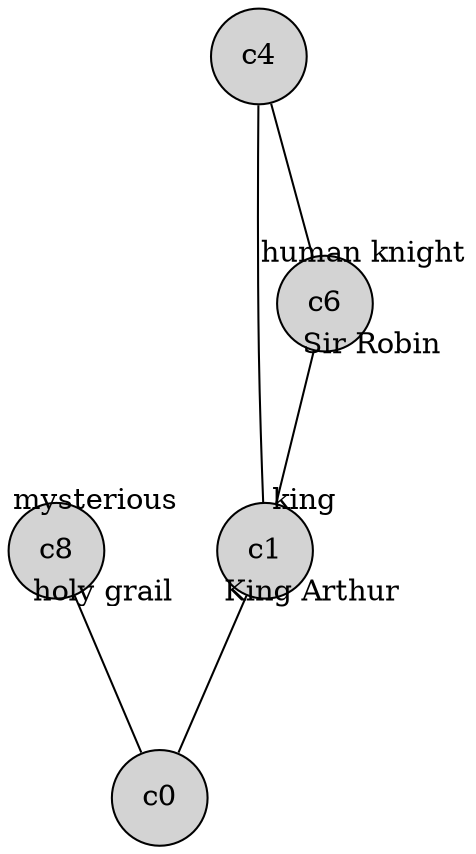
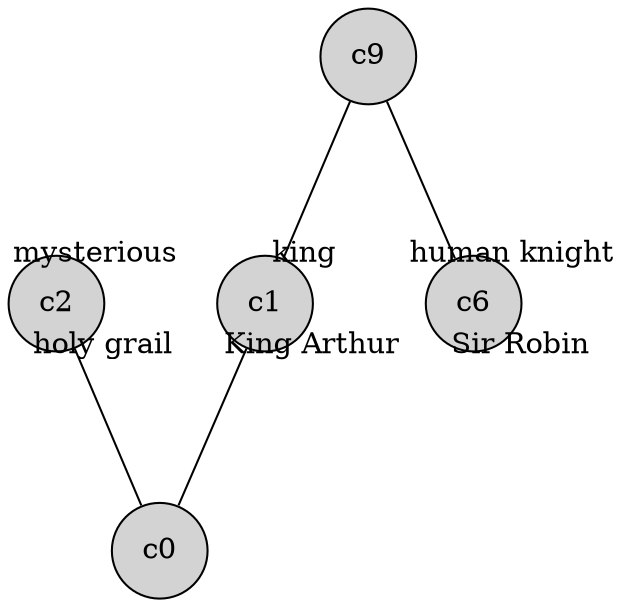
node "c4": label "c4" -> "c9"
edge "c6" -- "c1": removed
node "c8": label "c8" -> "c2"
